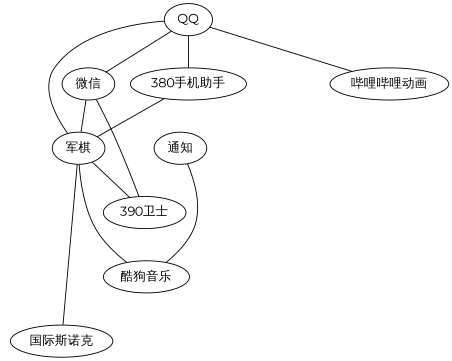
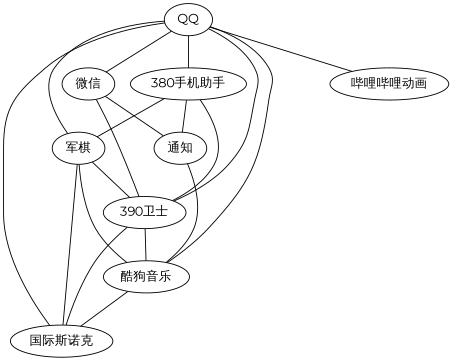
edge "微信" -- "军棋": now "微信" -- "通知"
edge "380手机助手" -- "通知": added
edge "QQ" -- "390卫士": added
edge "QQ" -- "国际斯诺克": added
edge "QQ" -- "酷狗音乐": added
edge "380手机助手" -- "390卫士": added
edge "390卫士" -- "酷狗音乐": added
edge "390卫士" -- "国际斯诺克": added
edge "酷狗音乐" -- "国际斯诺克": added
